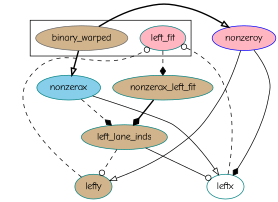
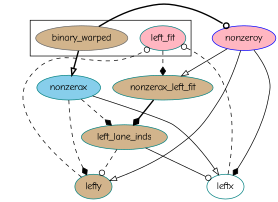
edge "binary_warped" -> "nonzeroy": arrowhead onormal -> odot
edge "nonzeroy" -> "nonzerox_left_fit": added
edge "nonzerox" -> "lefty": added
